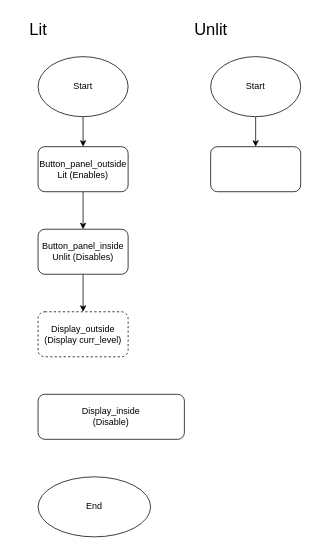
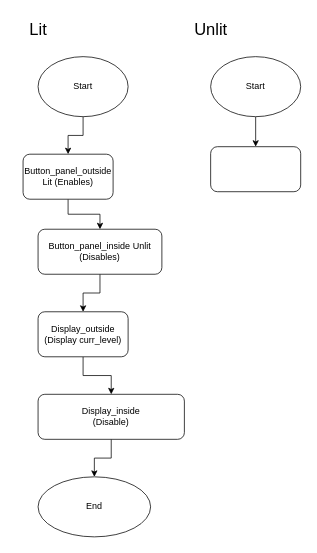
node "Button_panel_outside Lit (Enables)": moved (83, 169) -> (68, 177)
node "Button_panel_inside Unlit (Disables)": size 90x45 -> 124x45
node "Display_outside (Display curr_level)": style dashed -> solid
edge "Display_outside (Display curr_level)" -> "Display_inside (Disable)": added
edge "Display_inside (Disable)" -> "End": added
